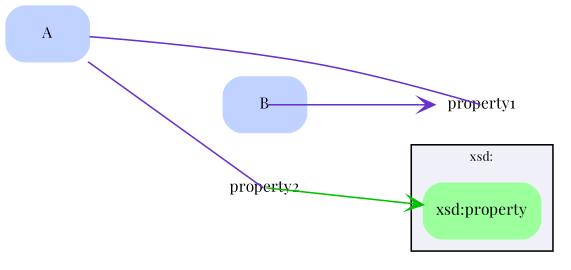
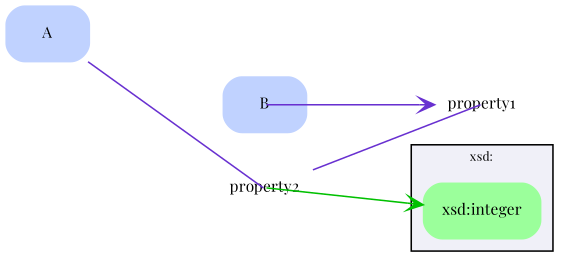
edge "A" -- "property1": now "property2" -- "property1"
node "xsd:property": label "xsd:property" -> "xsd:integer"
